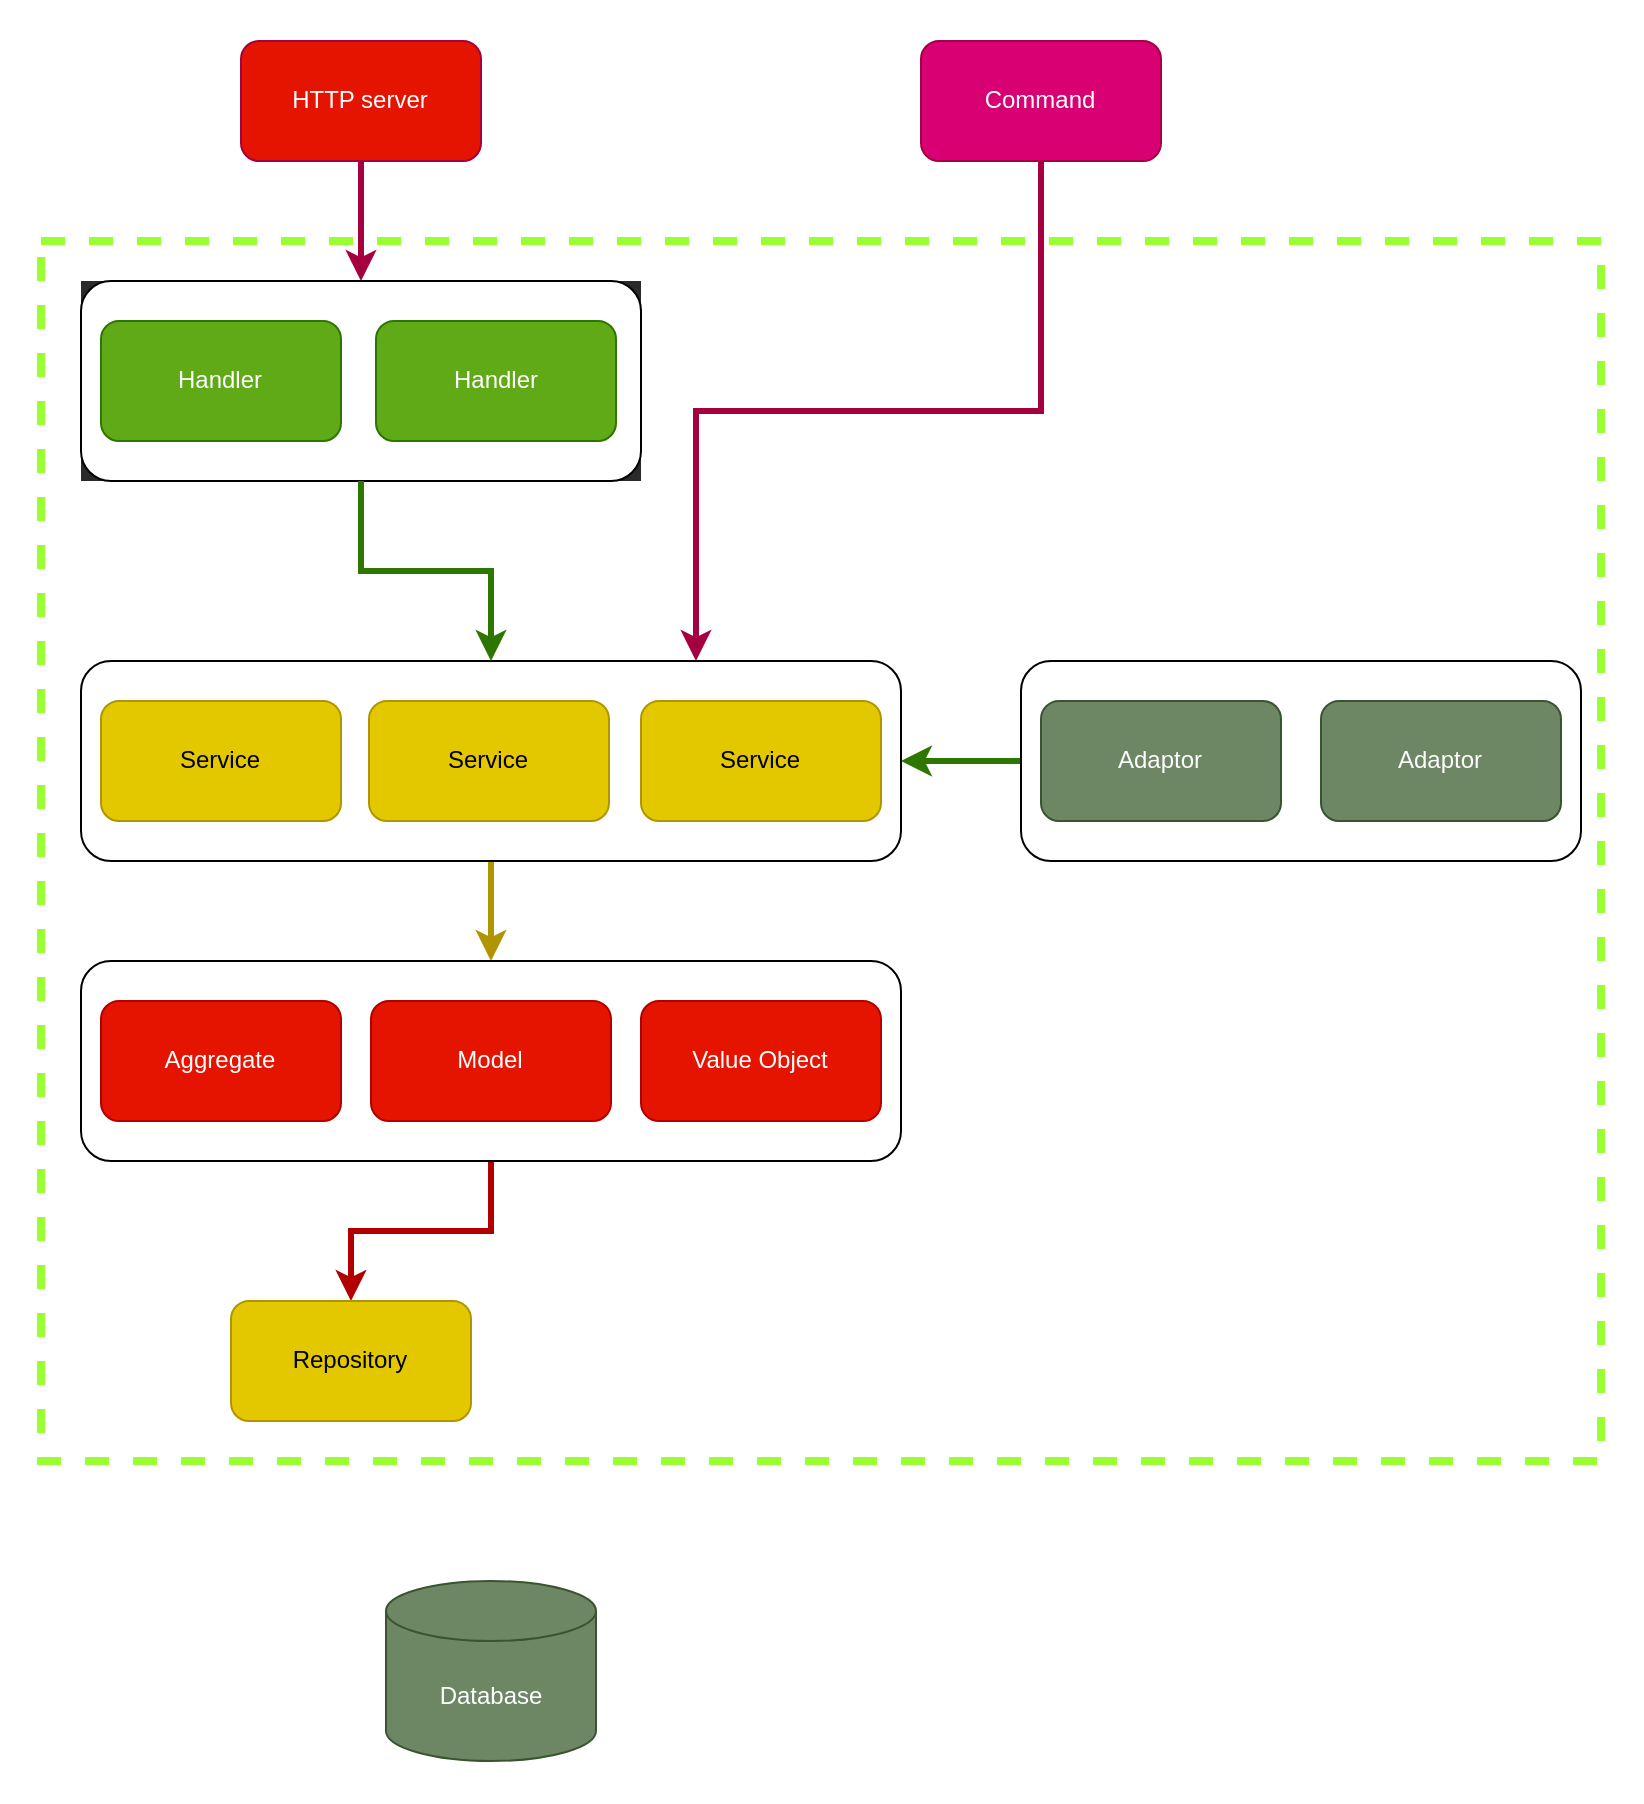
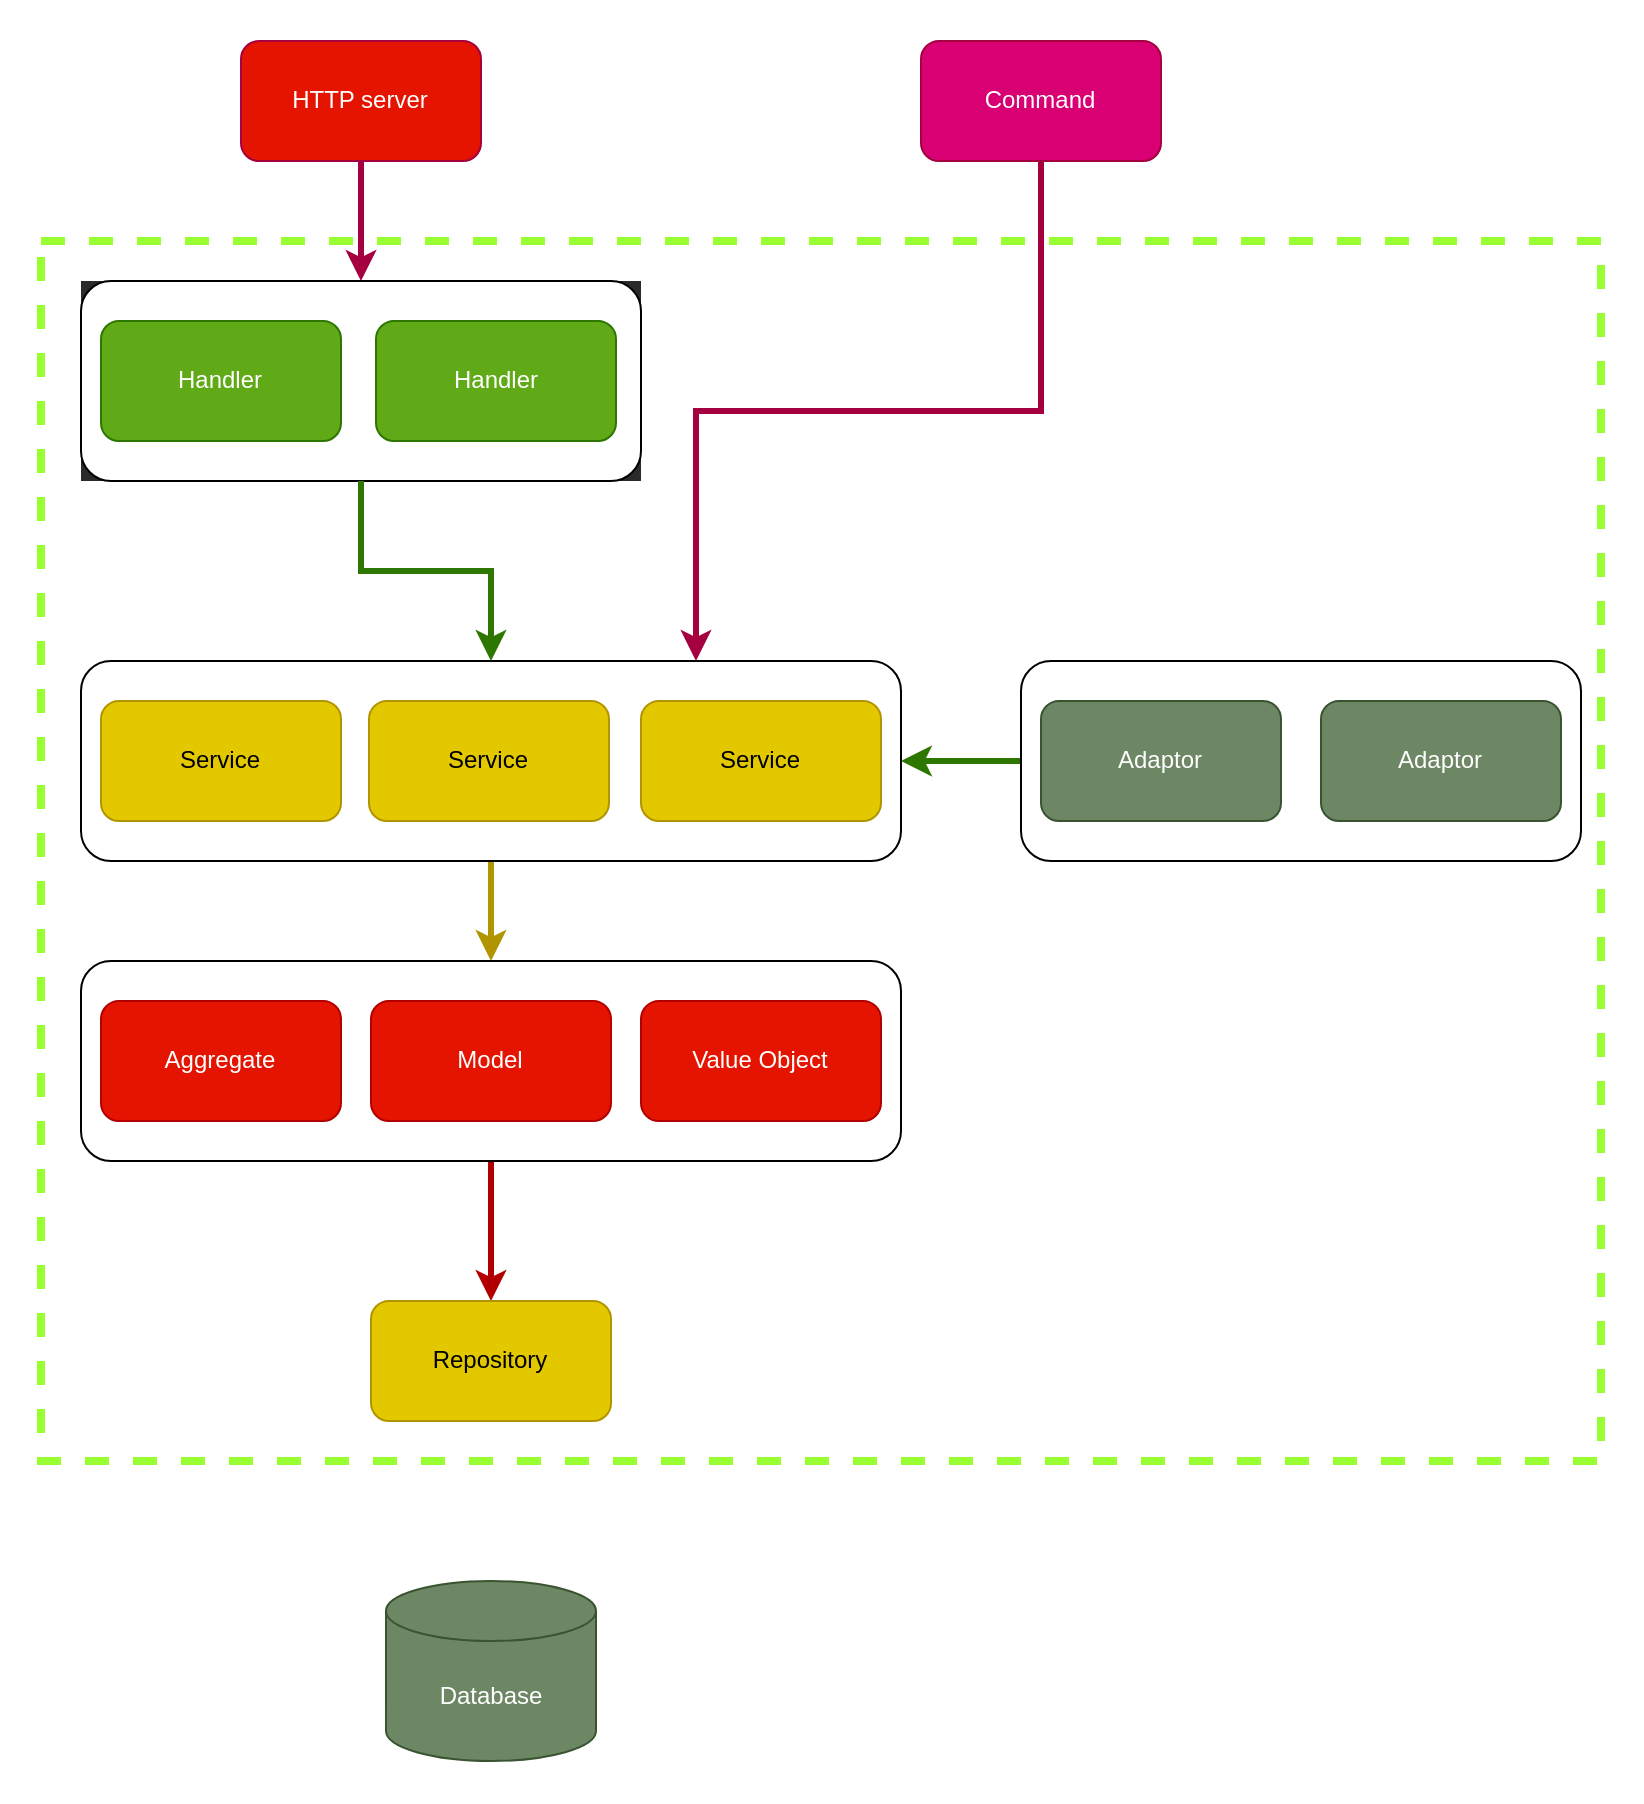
node "Repository": moved (351, 1361) -> (491, 1361)
